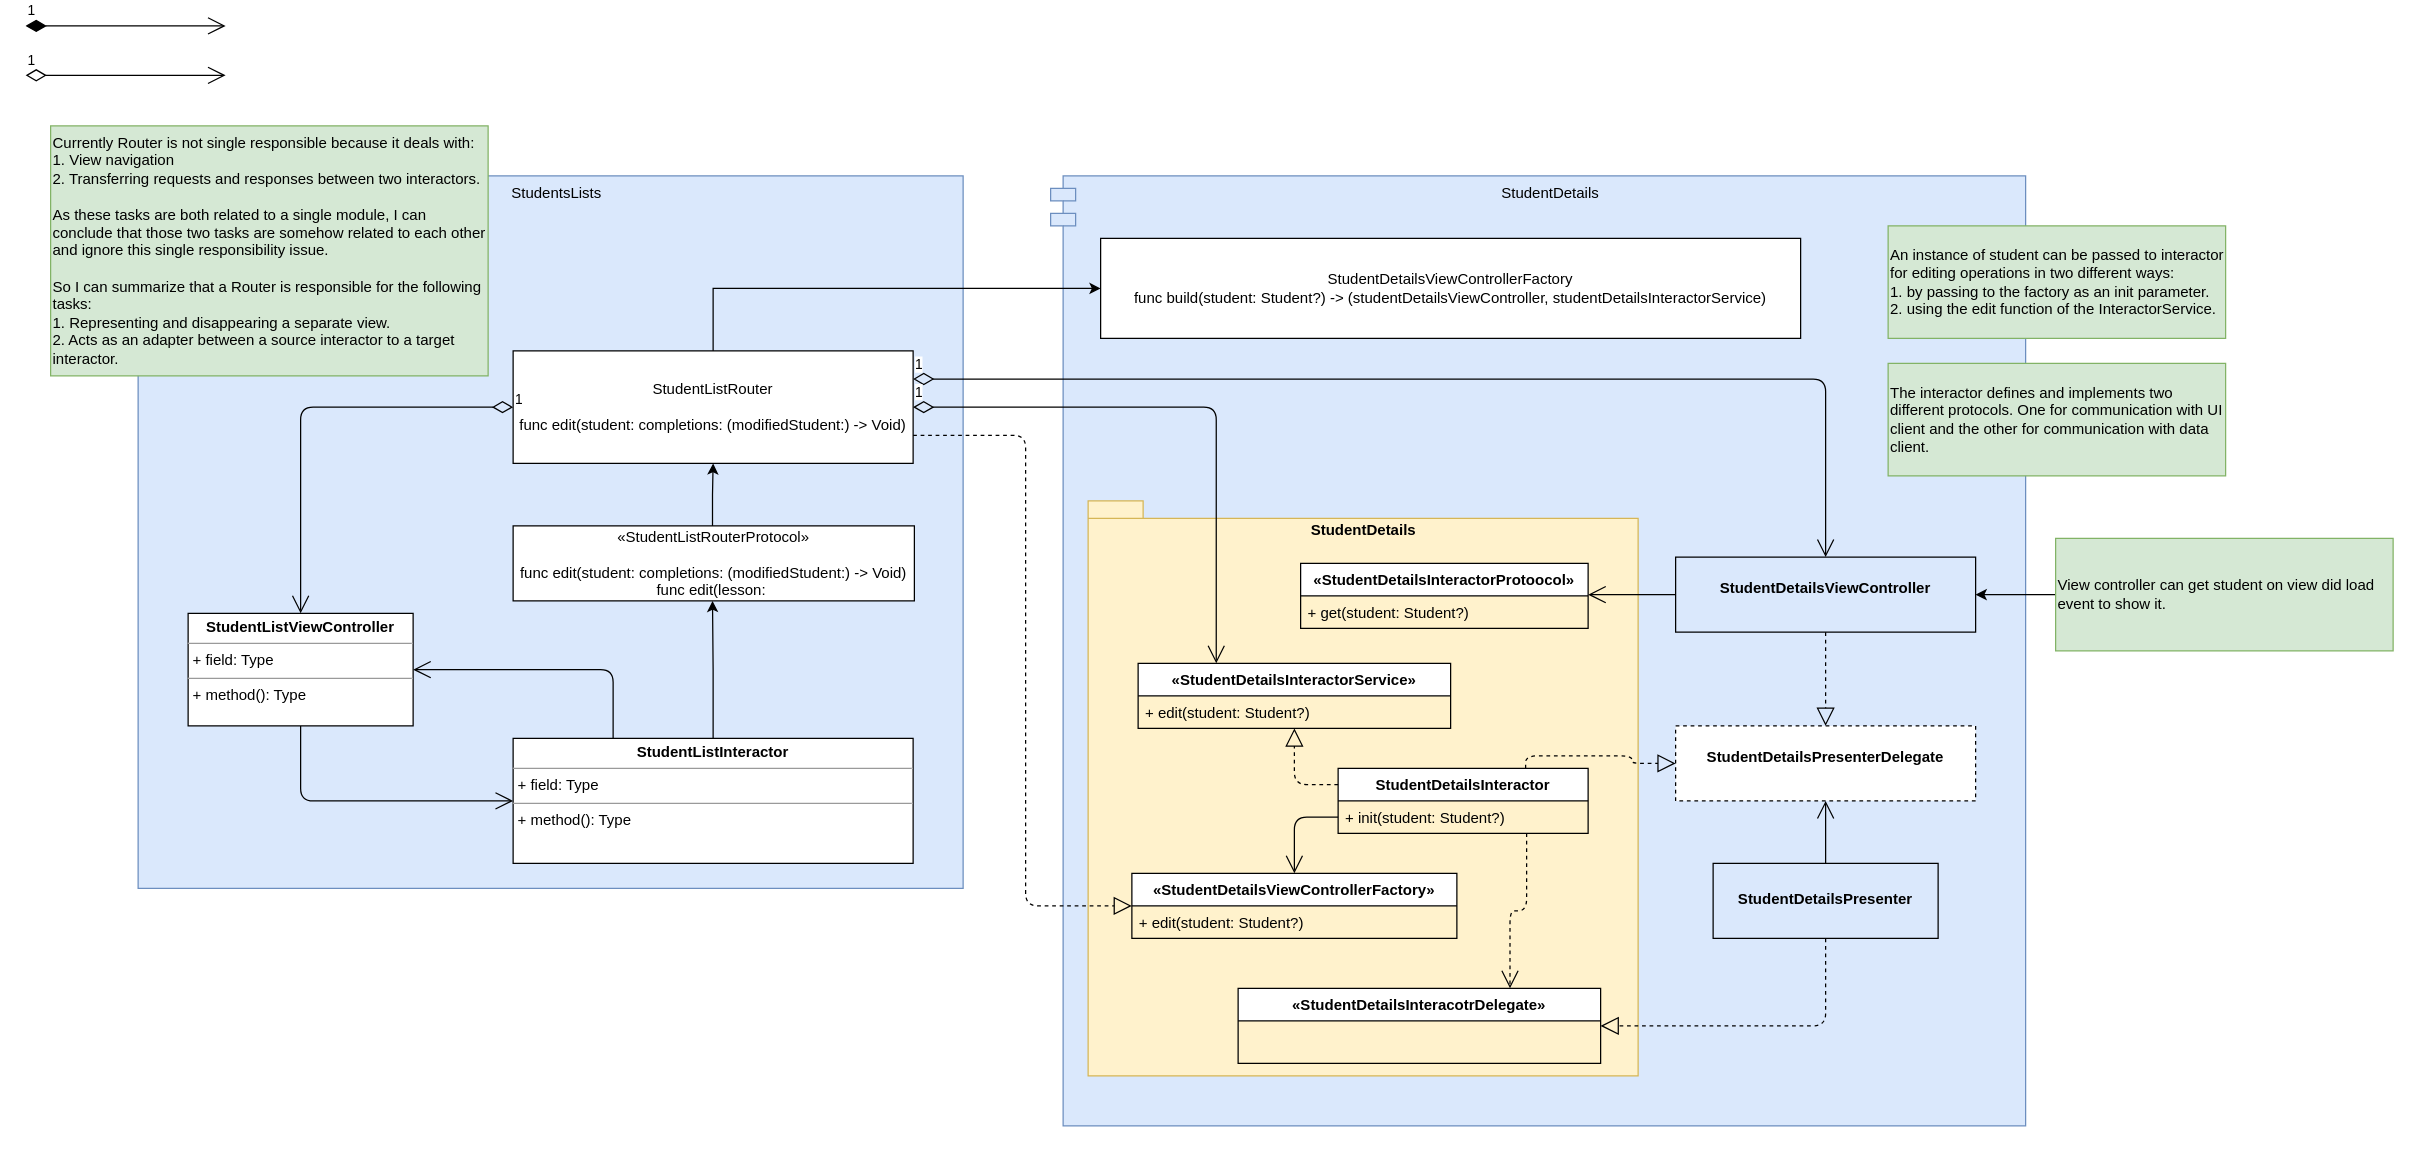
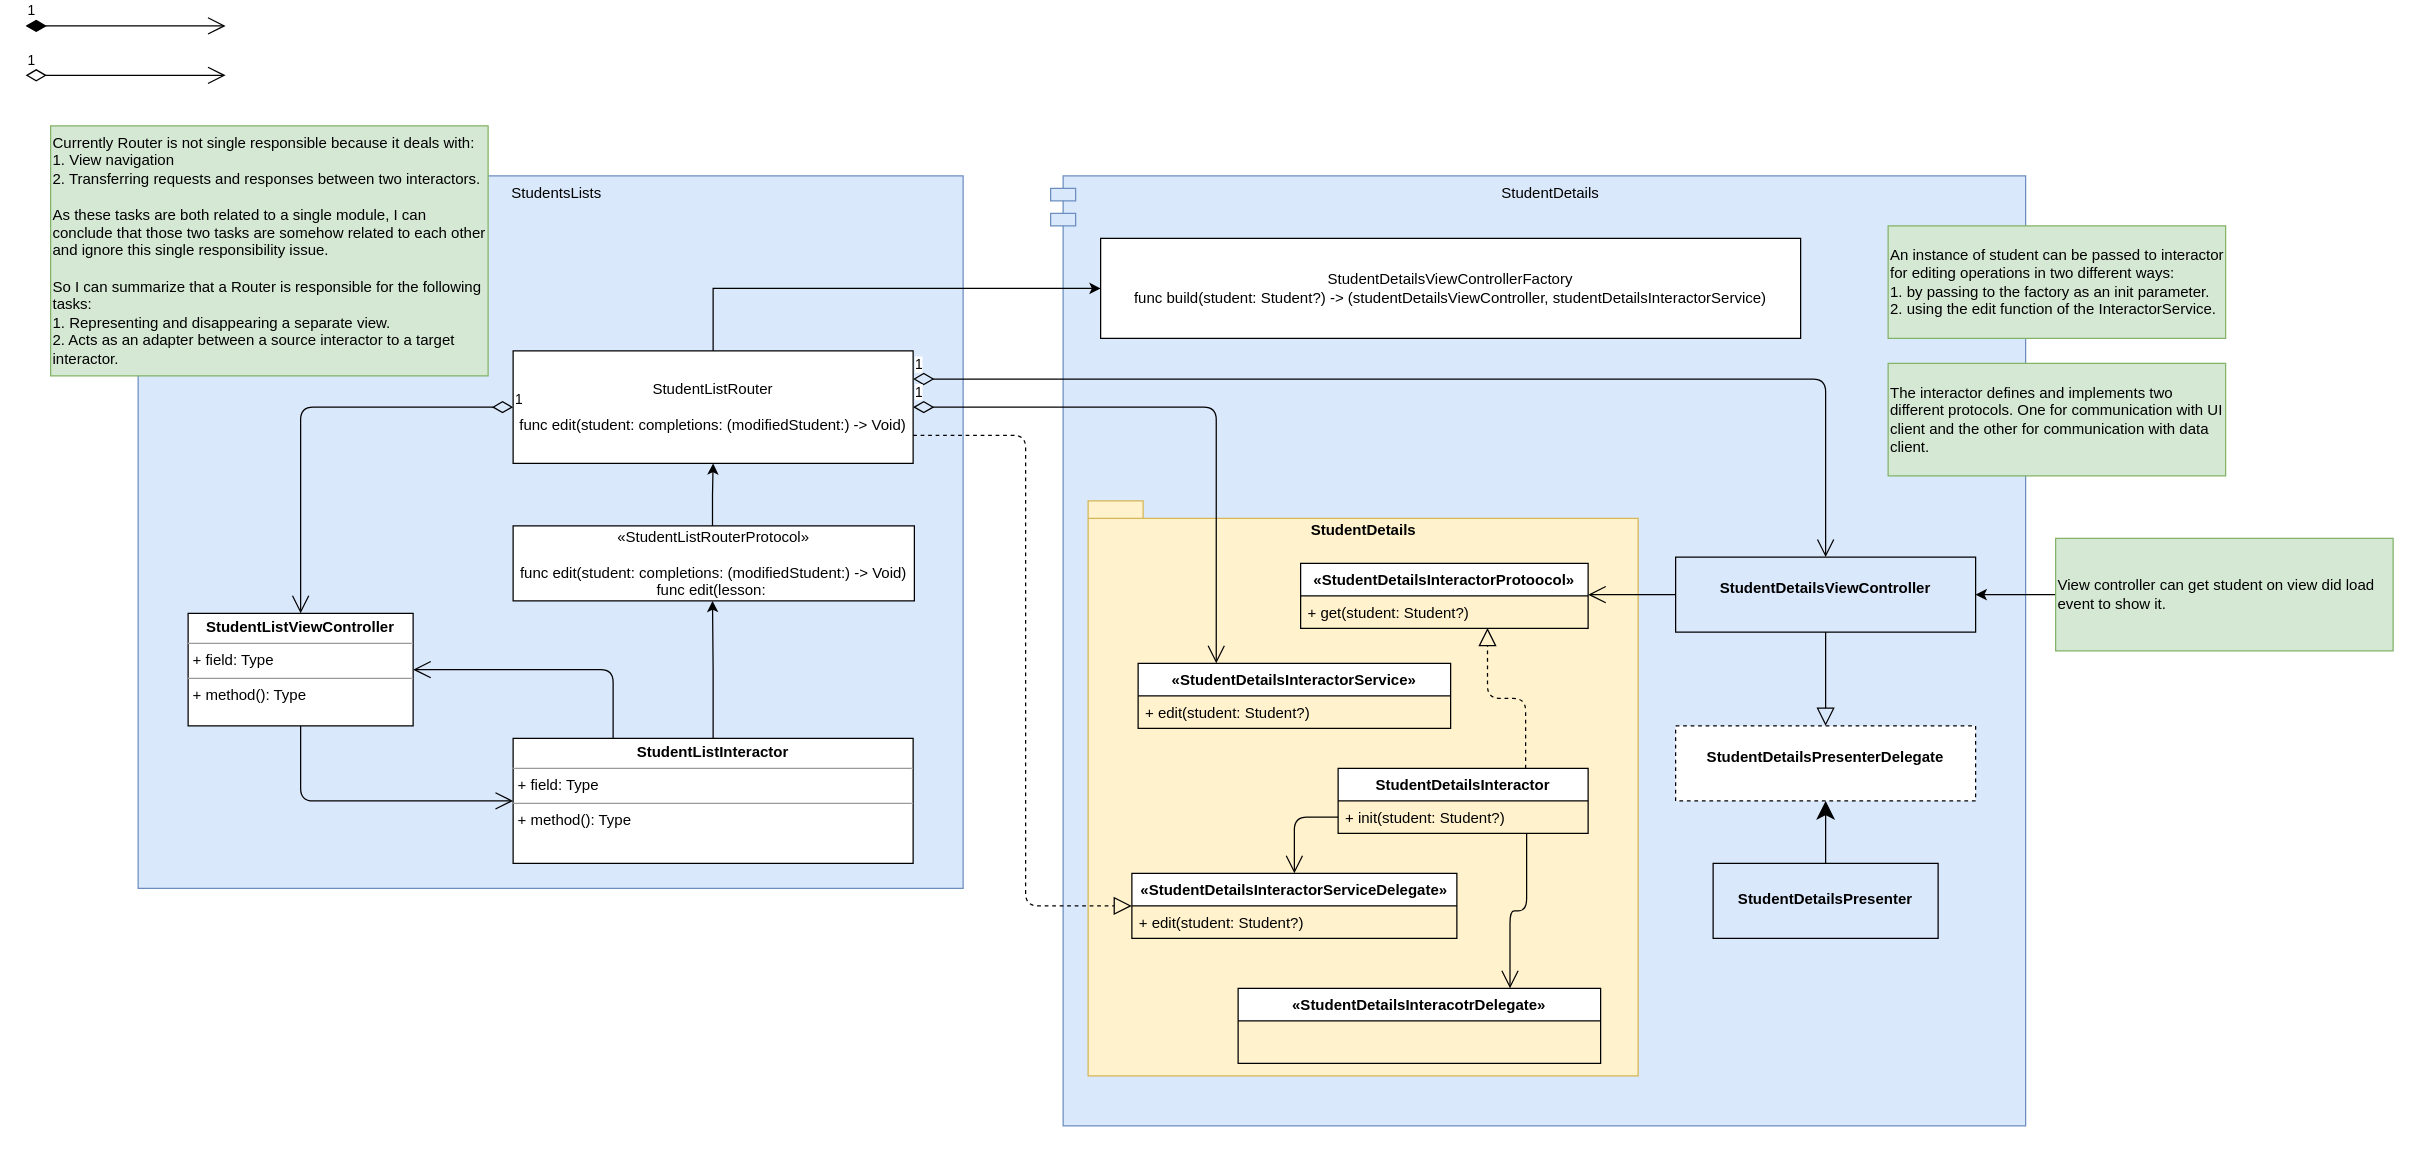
edge "StudentDetailsViewController" -> "StudentDetailsPresenterDelegate": style dashed -> solid
edge "StudentDetailsInteractor" -> "StudentDetailsPresenterDelegate": now "StudentDetailsInteractor" -> "+ get(student: Student?)"
edge "StudentDetailsInteractor" -> "«StudentDetailsInteractorService»": removed
edge "StudentDetailsPresenter" -> "StudentDetailsPresenterDelegate": arrowhead open -> classic
node "«StudentDetailsViewControllerFactory»": label "«StudentDetailsViewControllerFactory»" -> "«StudentDetailsInteractorServiceDelegate»"
edge "+ init(student: Student?)" -> "«StudentDetailsInteracotrDelegate»": style dashed -> solid
edge "StudentDetailsPresenter" -> "«StudentDetailsInteracotrDelegate»": removed
